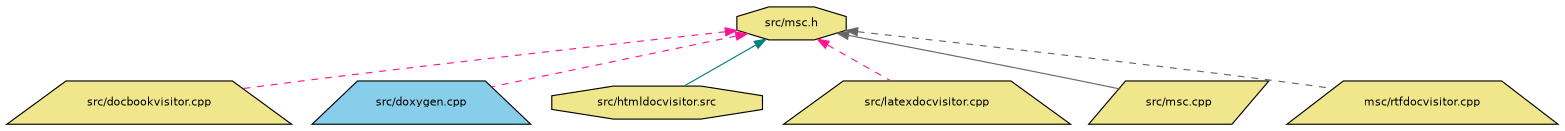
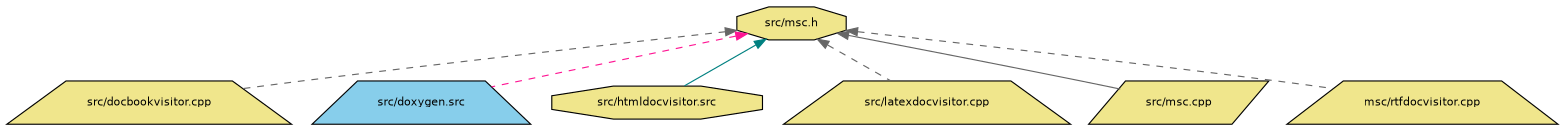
edge "src/docbookvisitor.cpp" -> "src/msc.h": color deeppink -> gray40
edge "src/latexdocvisitor.cpp" -> "src/msc.h": color deeppink -> gray40
node "src/doxygen.cpp": label "src/doxygen.cpp" -> "src/doxygen.src"
